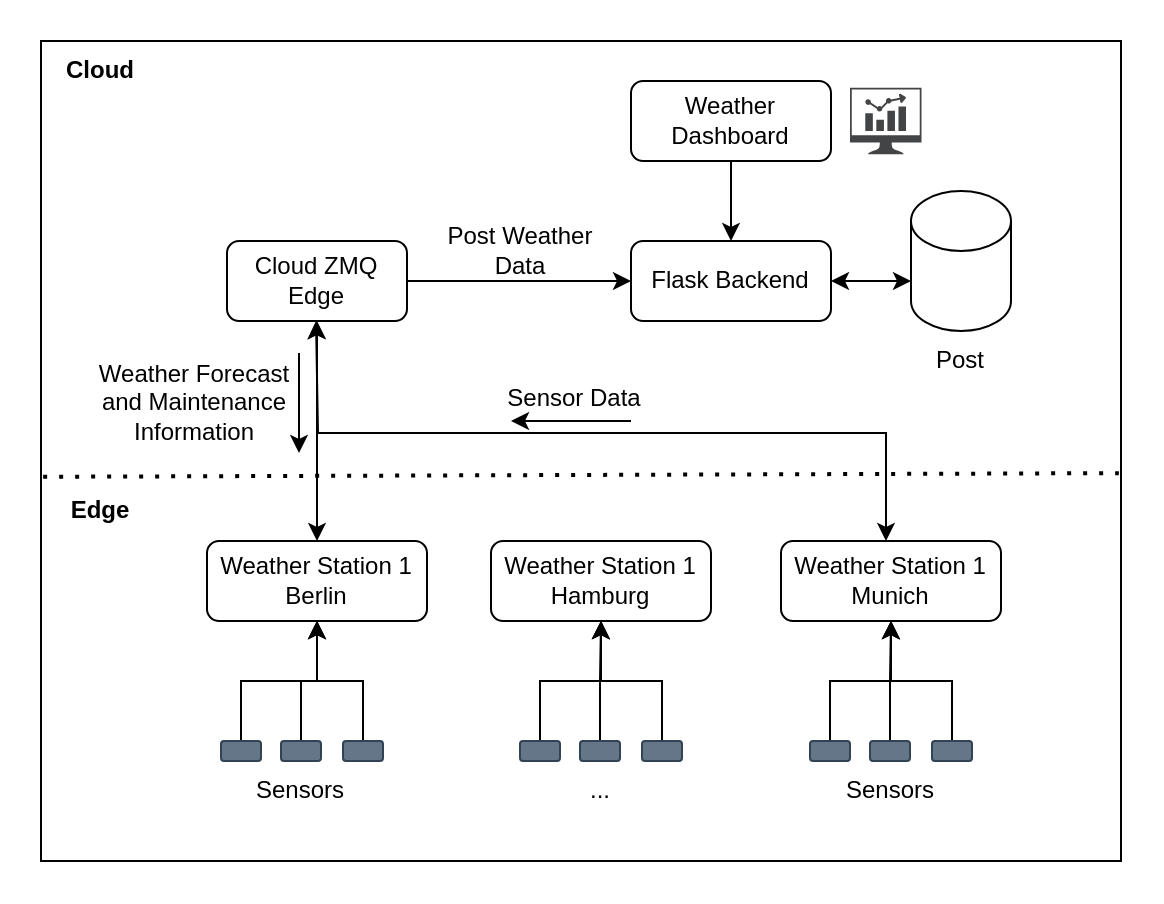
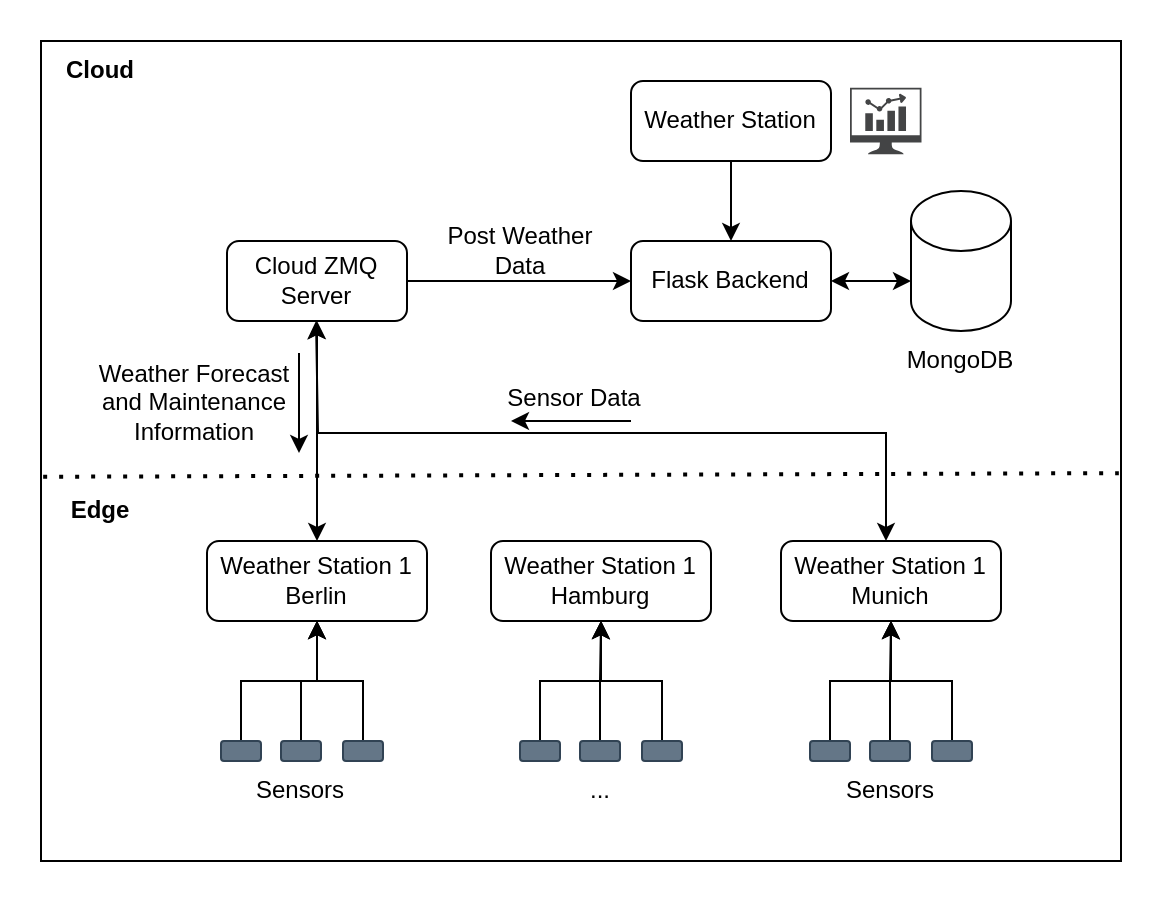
node "Weather Dashboard": label "Weather Dashboard" -> "Weather Station"
node "Cloud ZMQ Edge": label "Cloud ZMQ Edge" -> "Cloud ZMQ Server"
node "Post": label "Post" -> "MongoDB"
